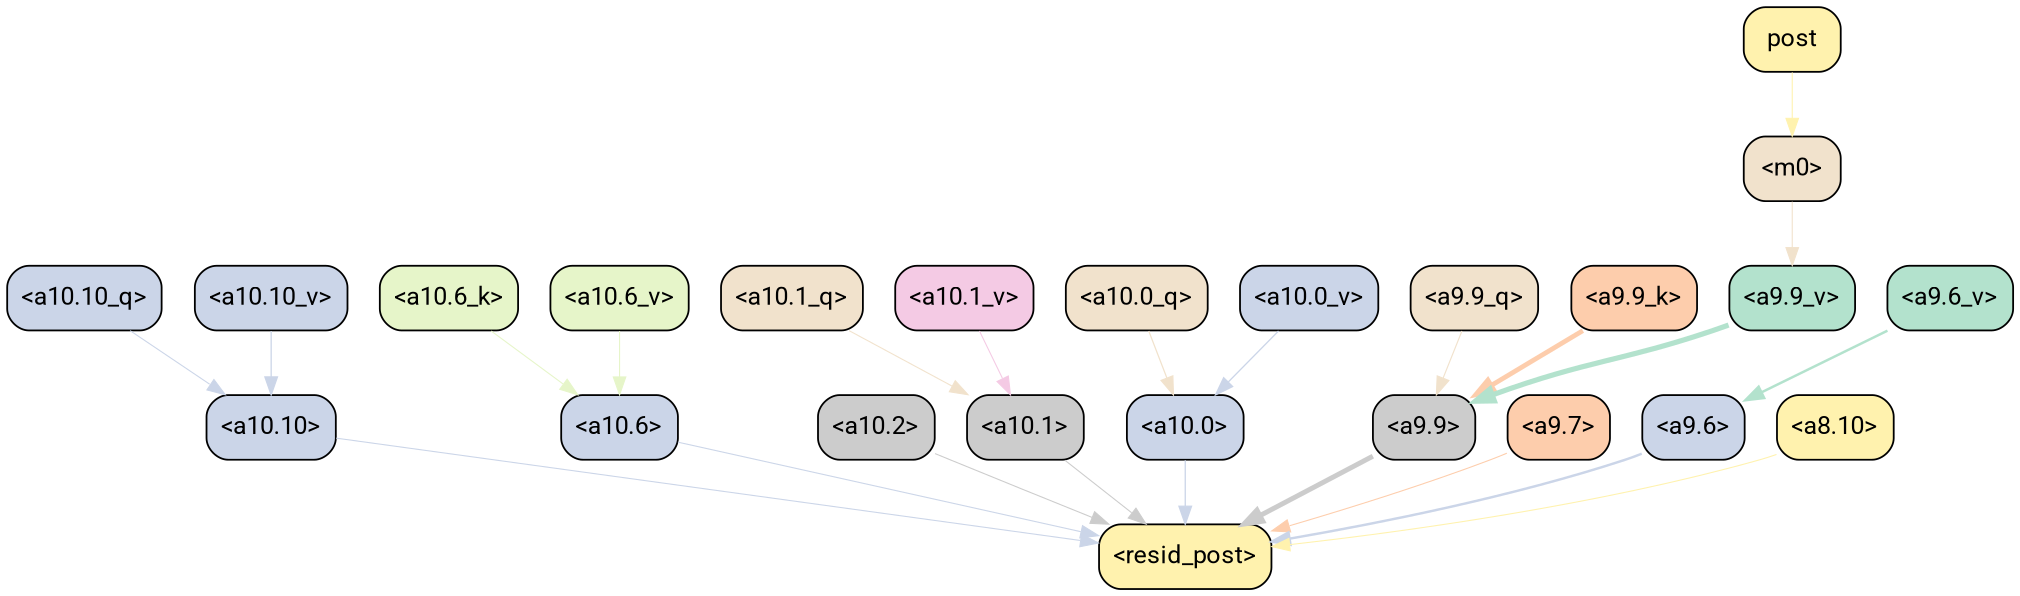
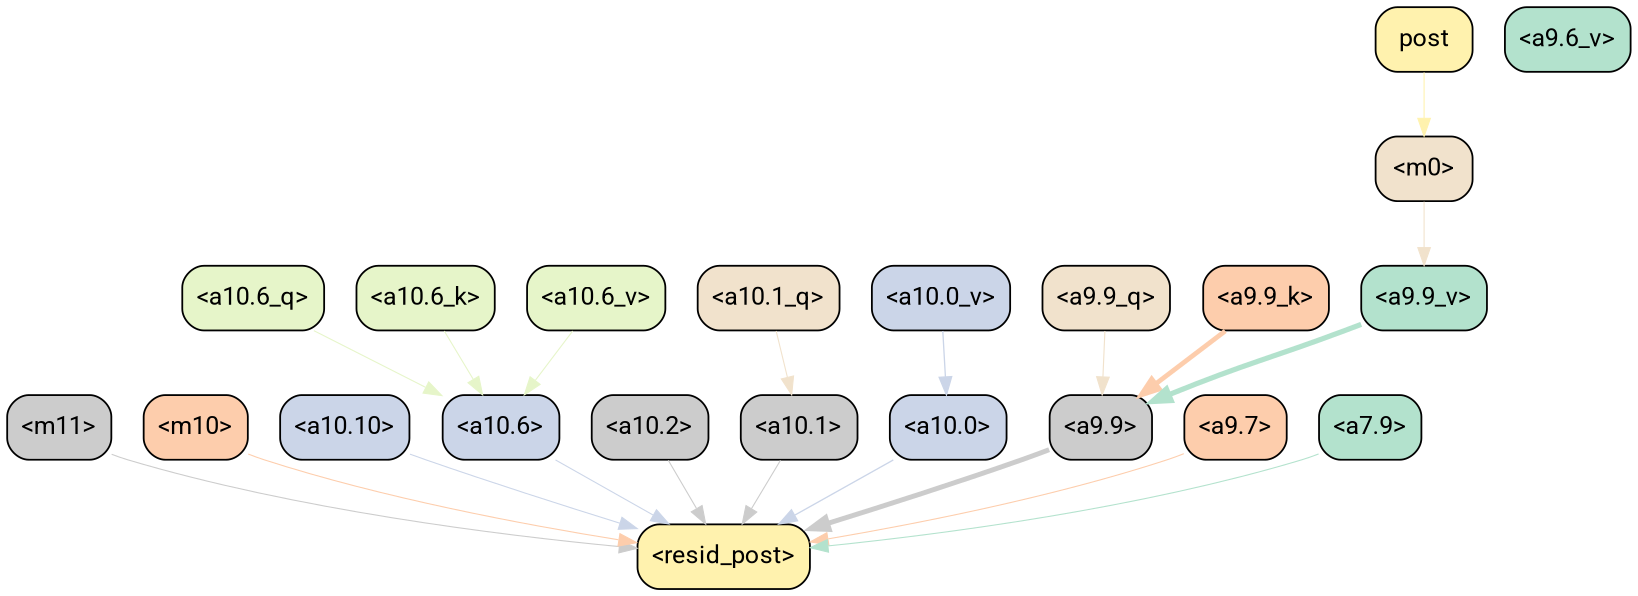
node "<a10.10_q>": removed
node "<a10.6_q>": added
node "<a10.10_v>": removed
node "<a10.1_v>": removed
node "<a10.0_q>": removed
node "<m11>": added
node "<m10>": added
node "<a7.9>": added
node "<a9.6>": removed
node "<a8.10>": removed
